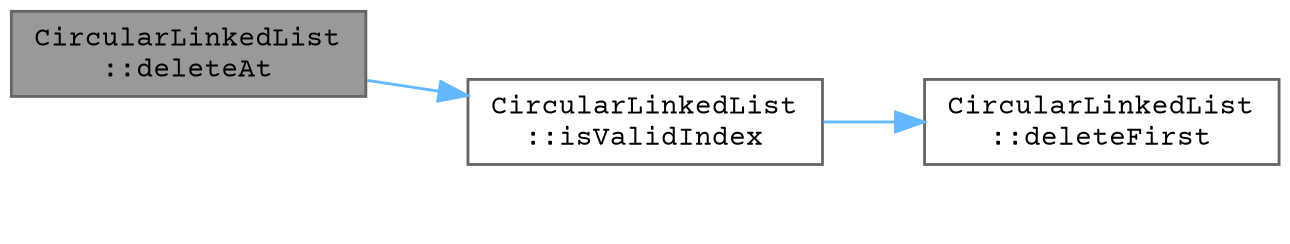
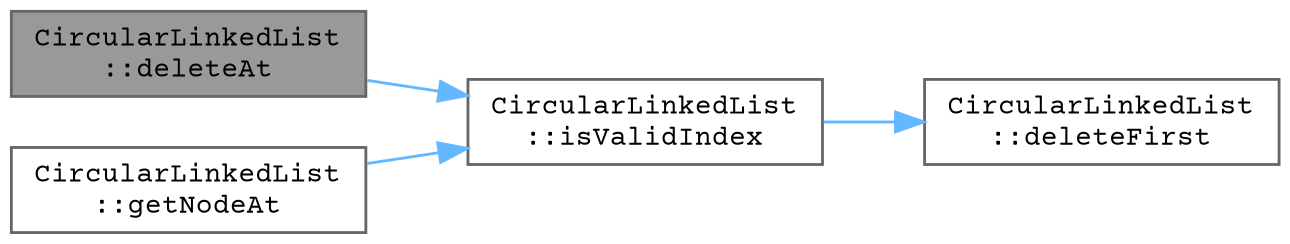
node "CircularLinkedList ::getNodeAt": added
